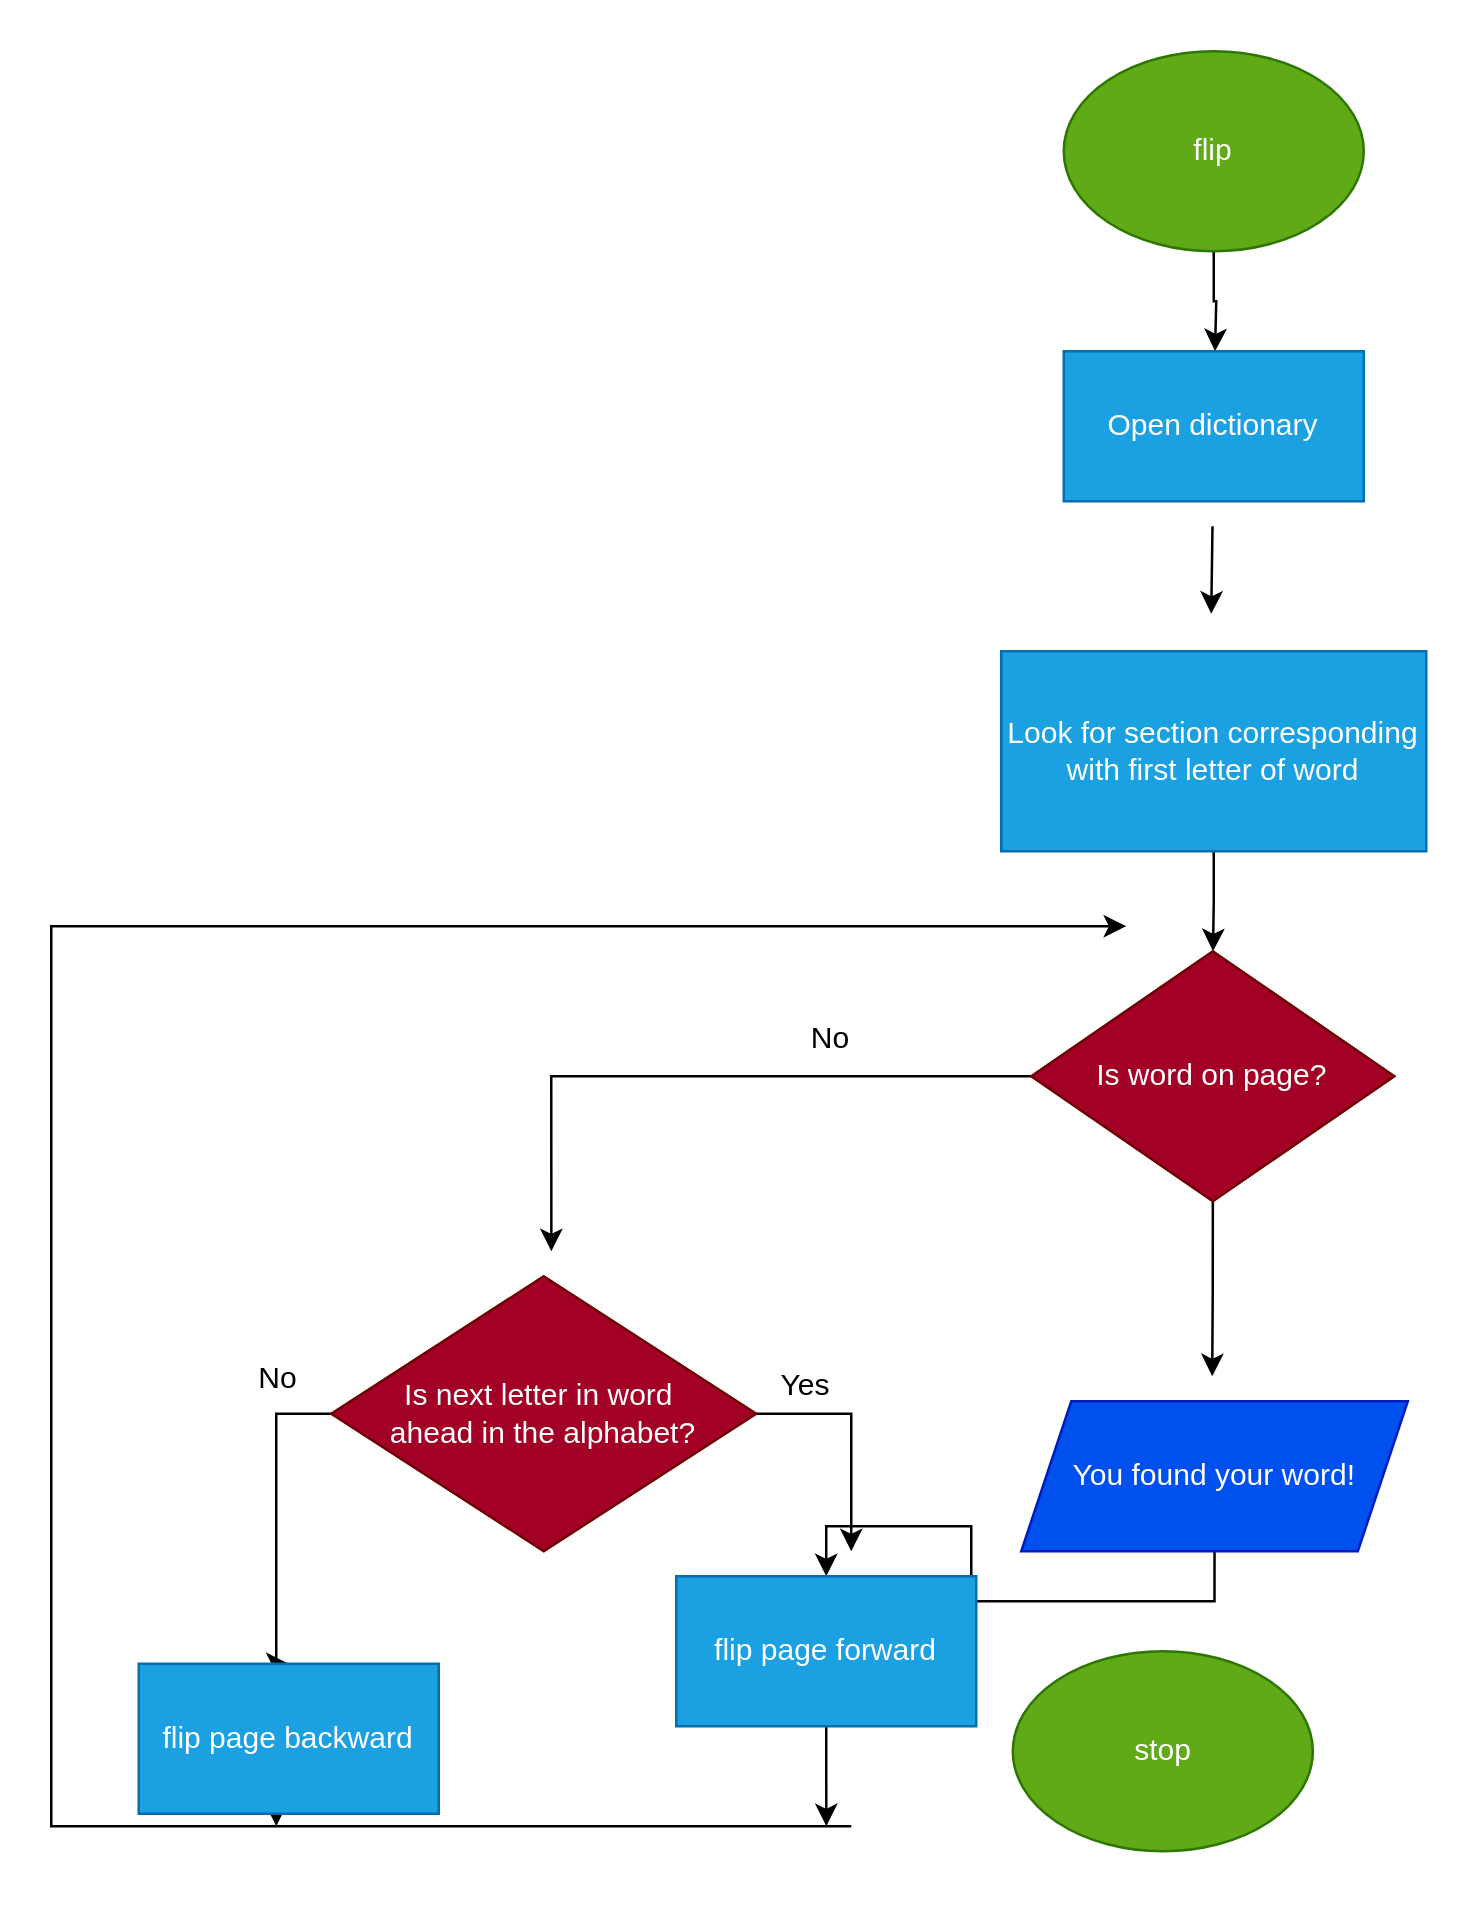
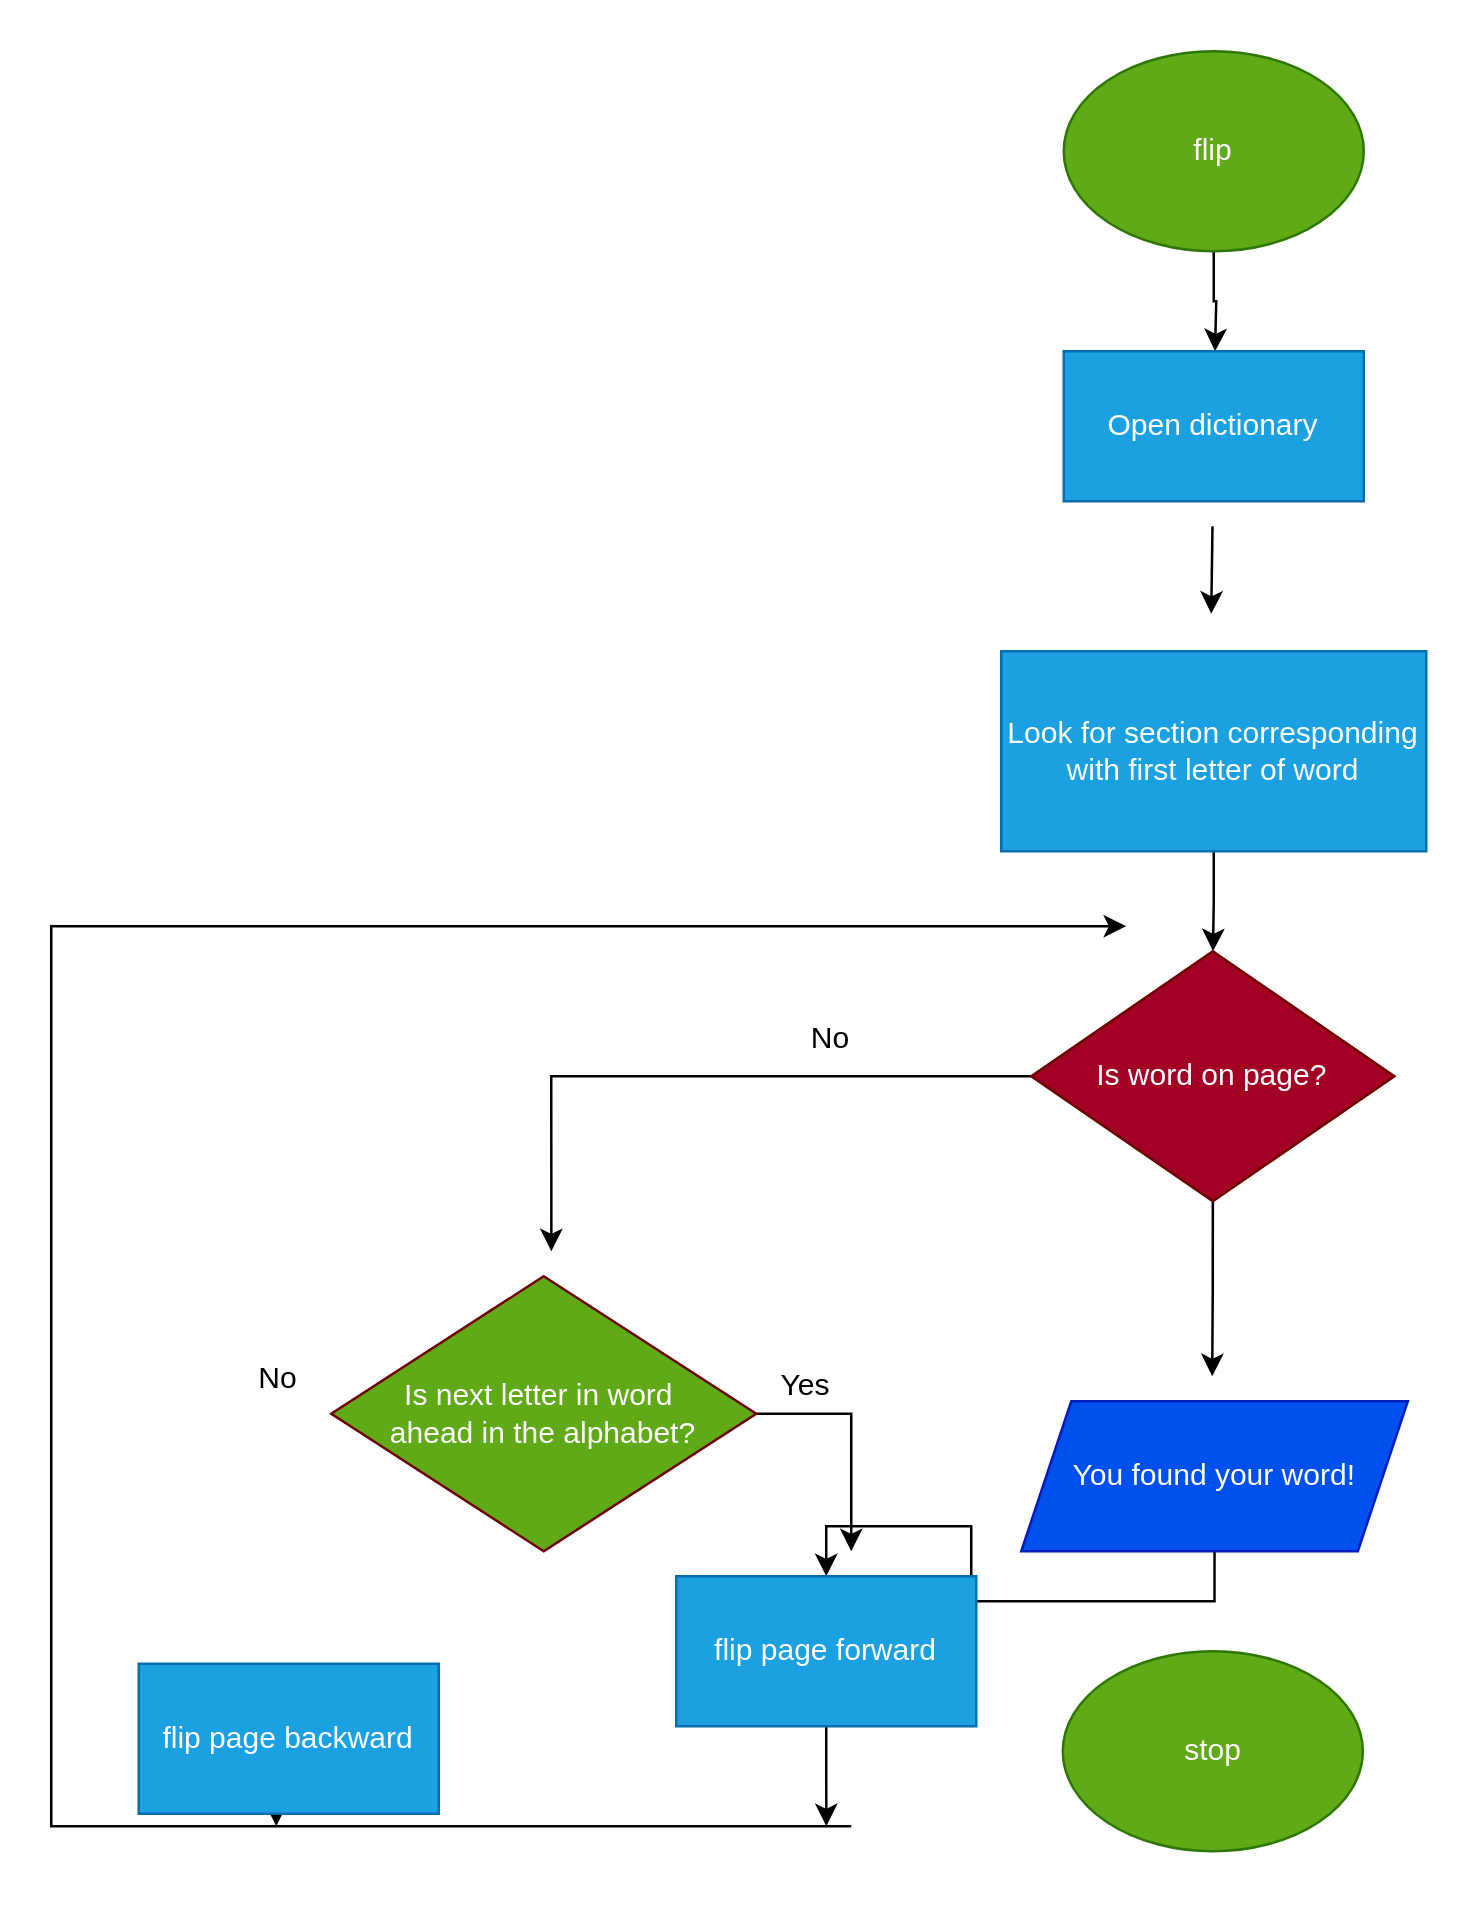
node "Is next letter in word ahead in the alphabet?": fillcolor #a20025 -> #60a917
edge "Is next letter in word ahead in the alphabet?" -> "flip page backward": removed
node "stop": moved (1163, 1751) -> (1213, 1751)
